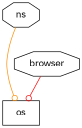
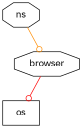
edge "ns" -> "os": now "ns" -> "browser"
